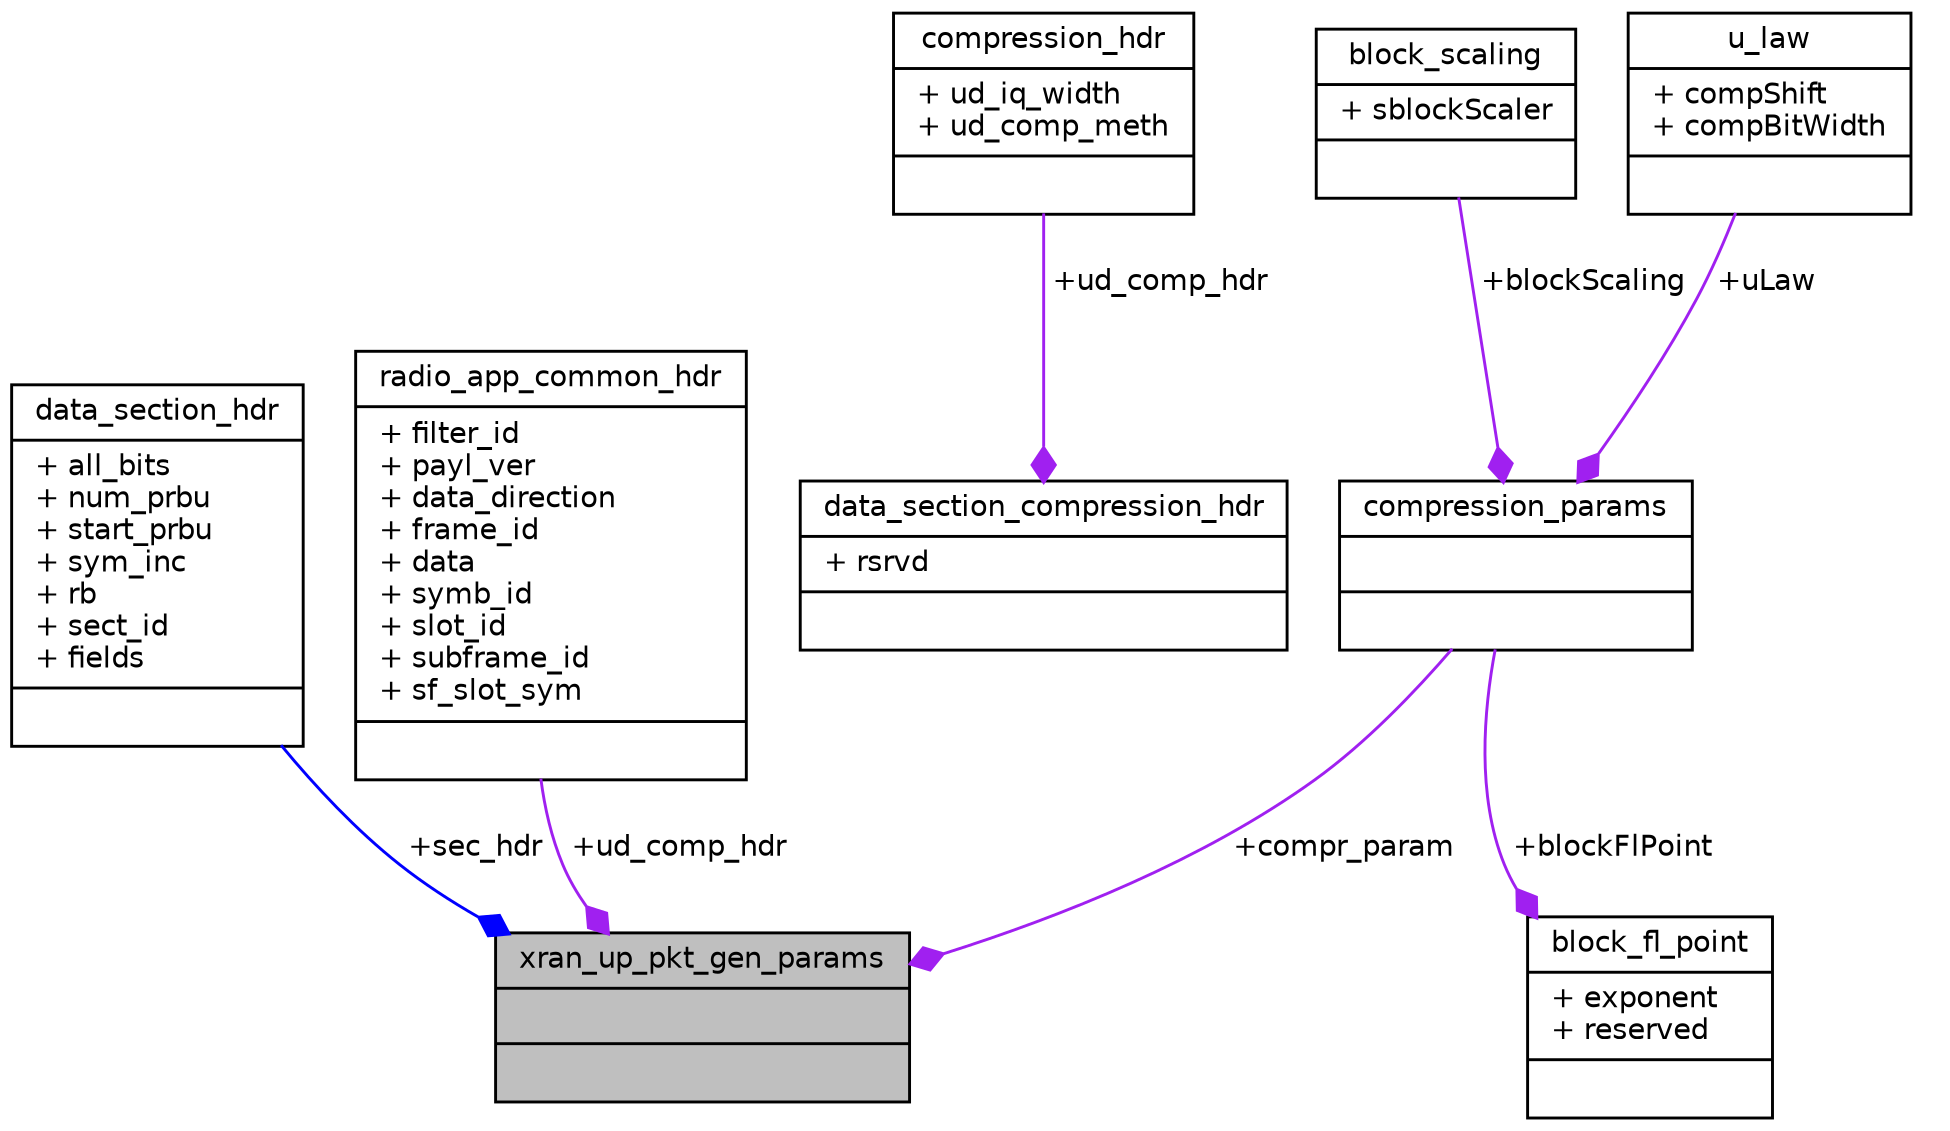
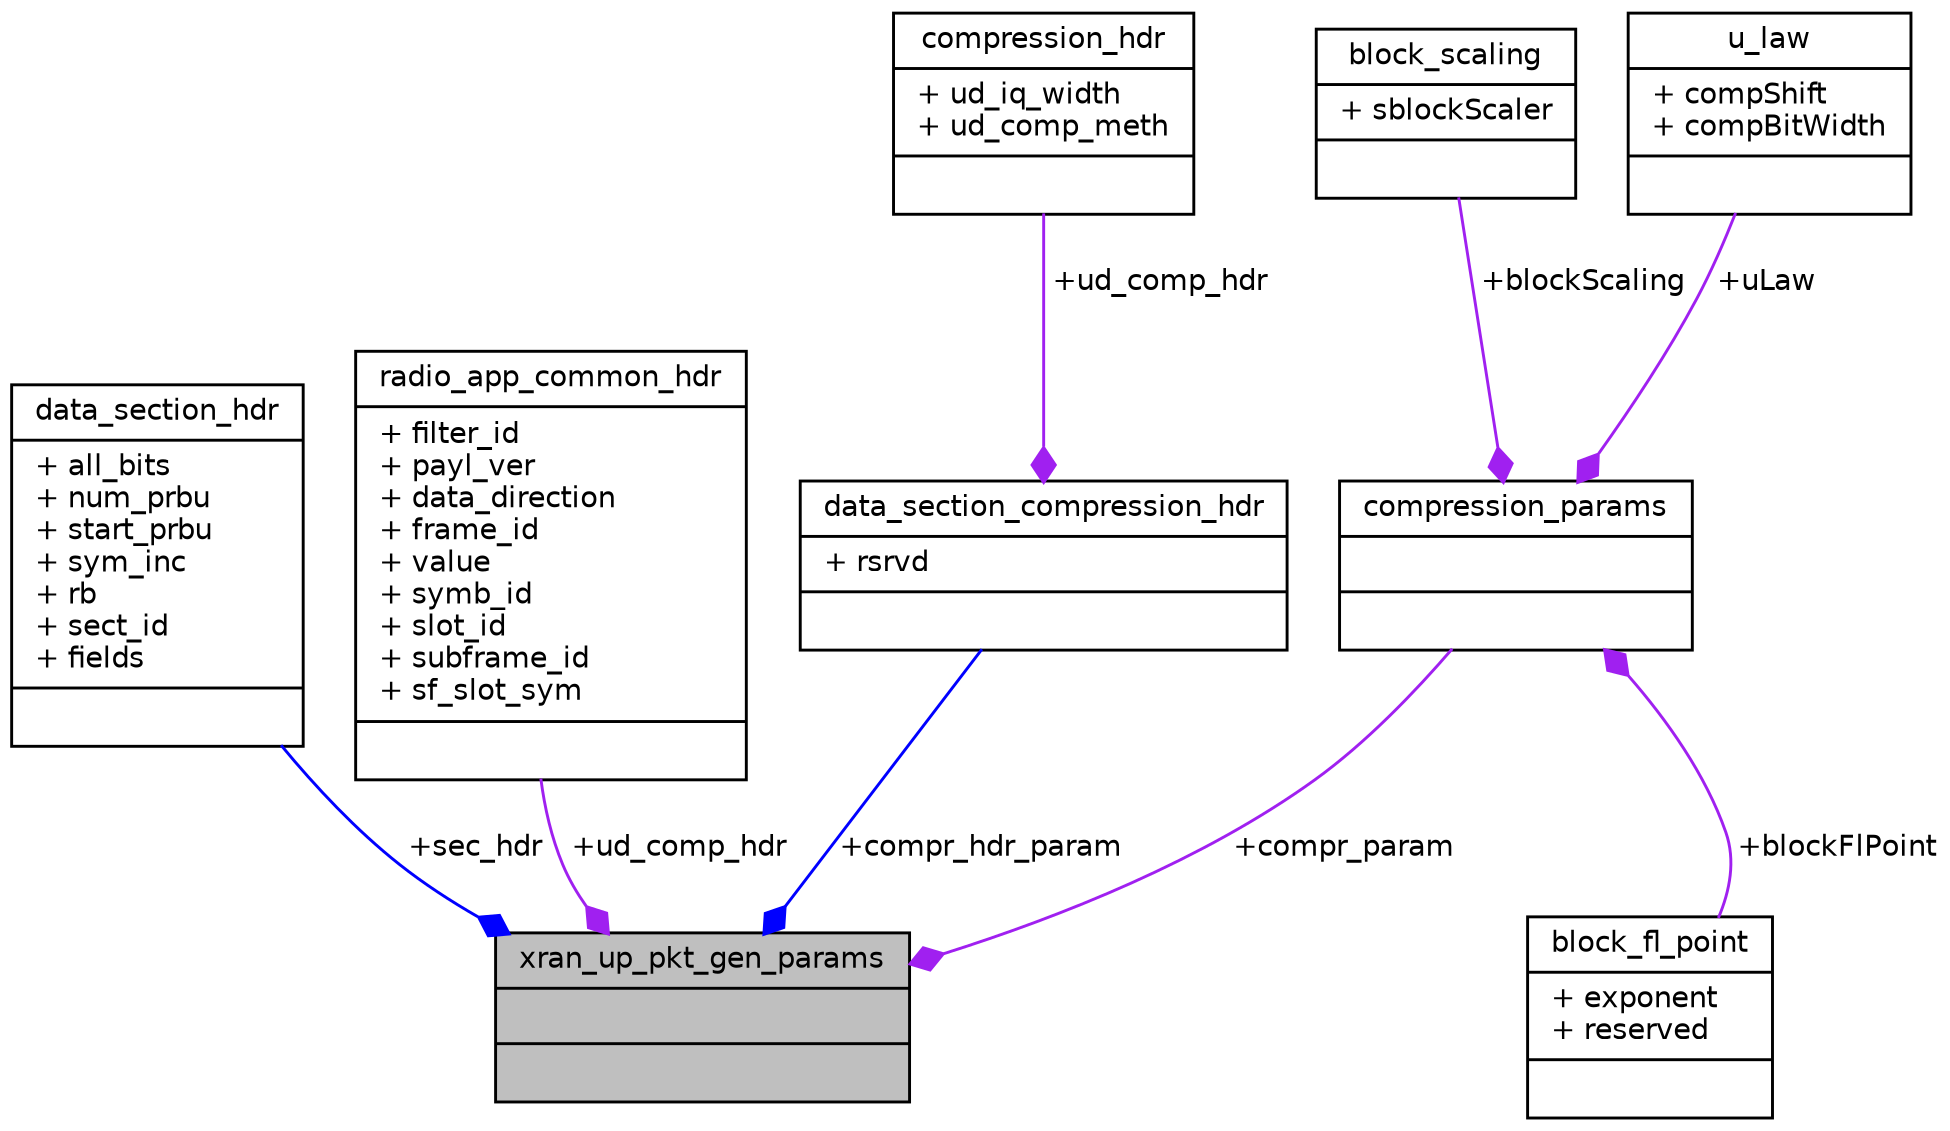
node "radio_app_common_hdr": text "+ data" -> "+ value"
edge "compression_params" -> "block_fl_point": reversed
edge "data_section_compression_hdr" -> "xran_up_pkt_gen_params": added, label "+compr_hdr_param"
